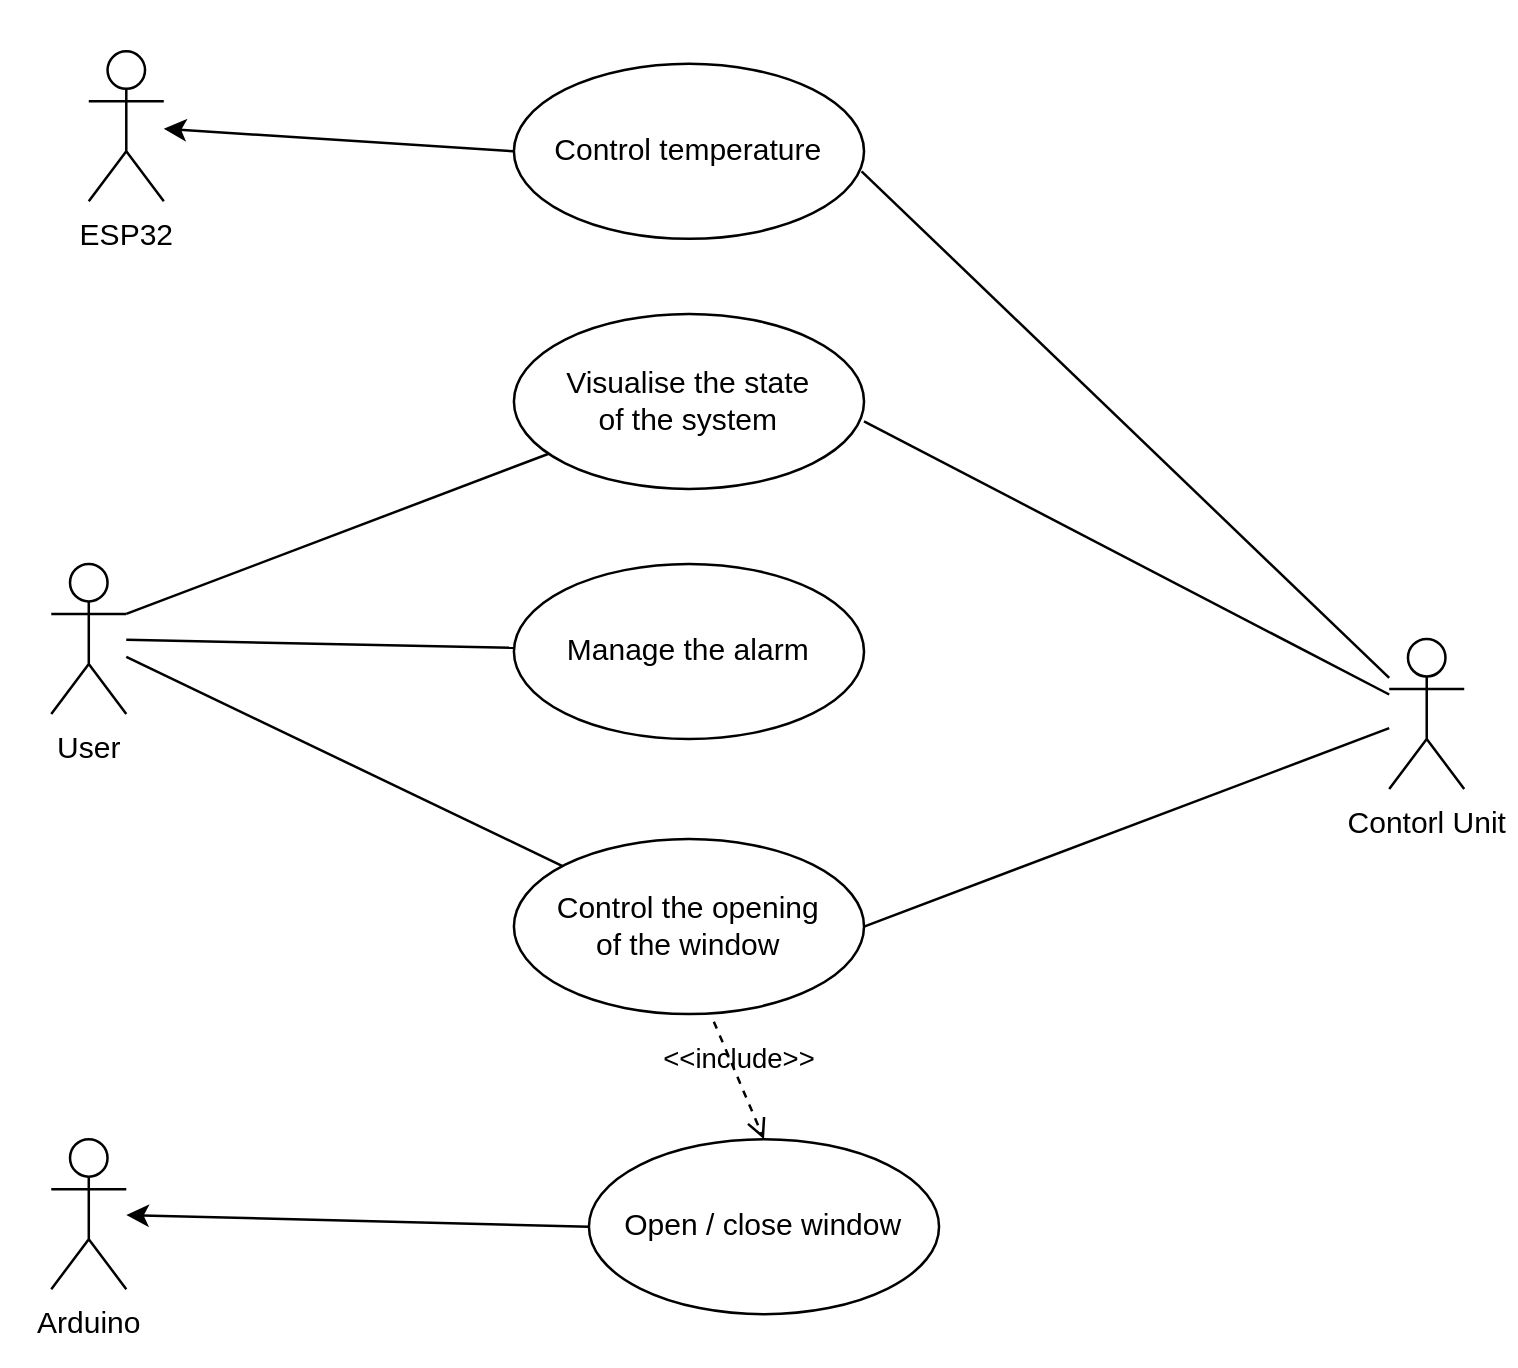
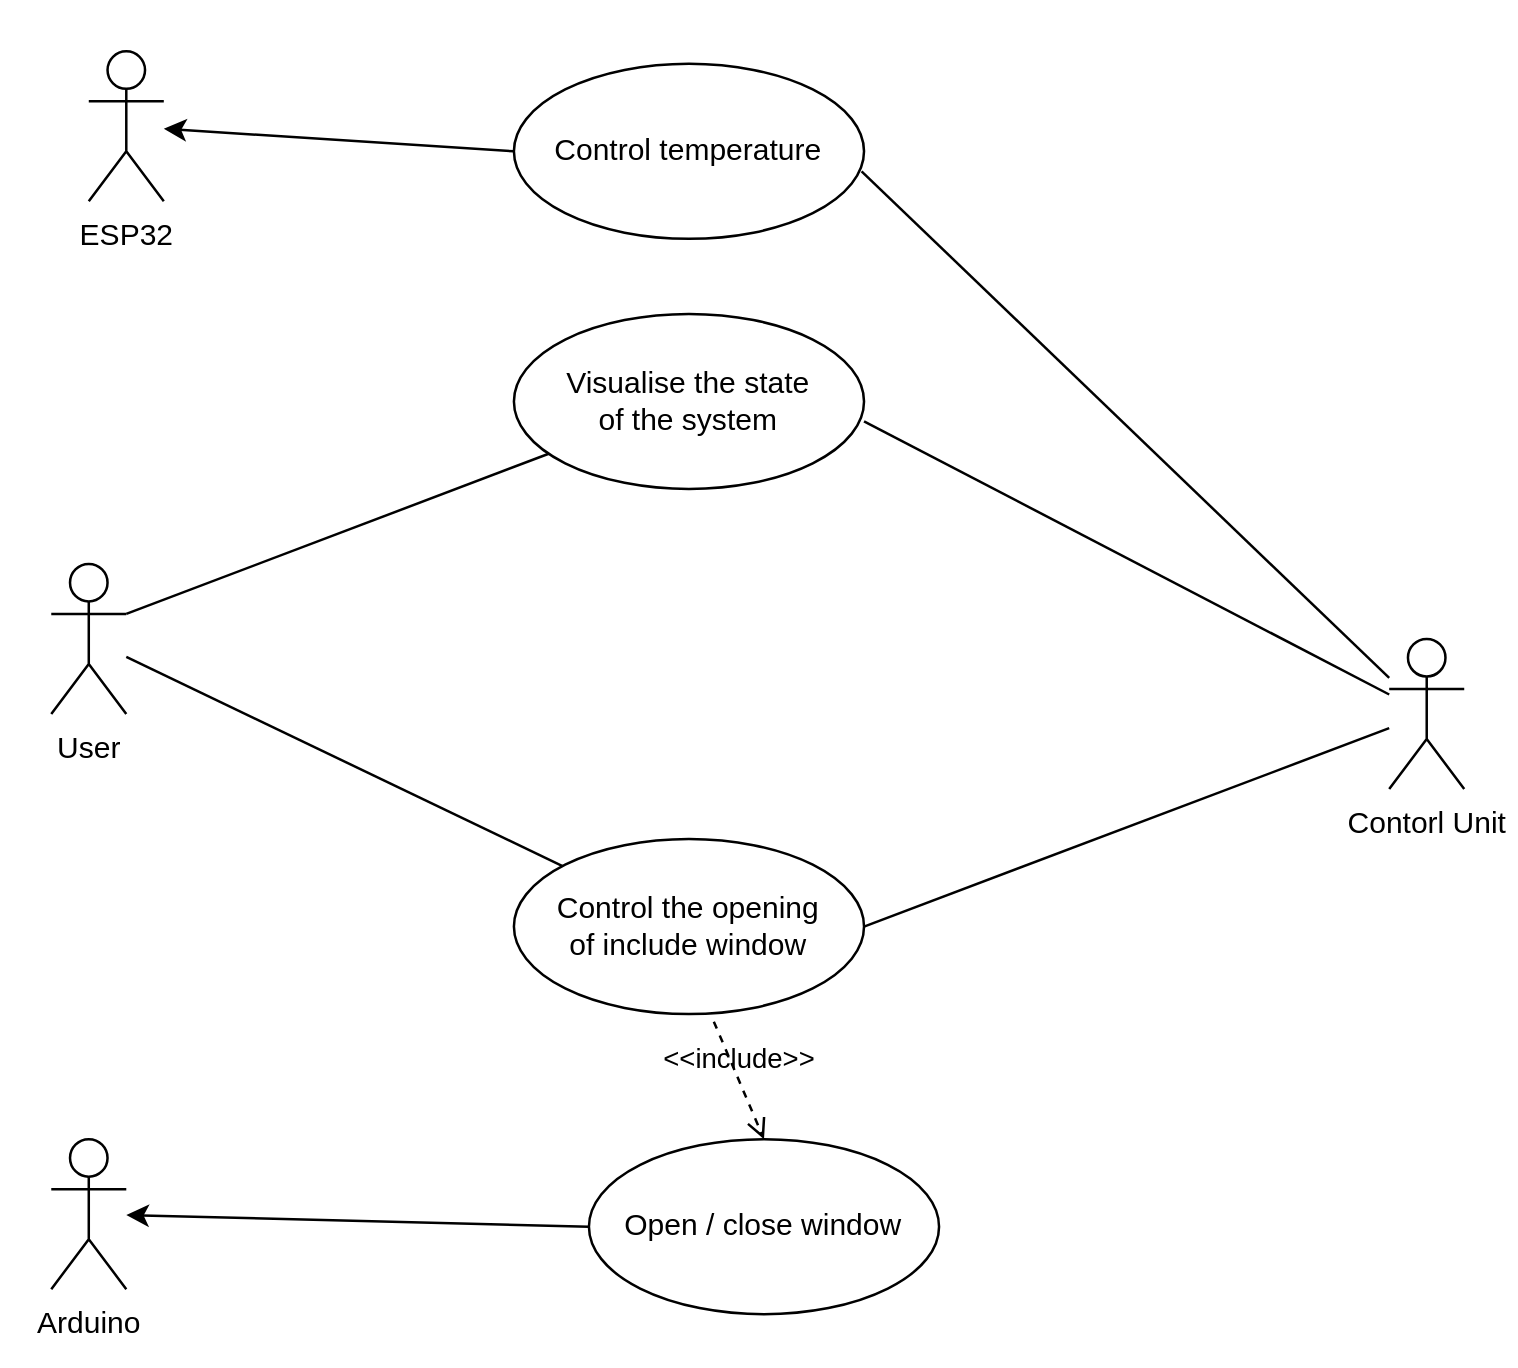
edge "User" -- "Manage the alarm": removed
node "Manage the alarm": removed
node "Control the opening of the window": label "Control the opening of the window" -> "Control the opening of include window"
